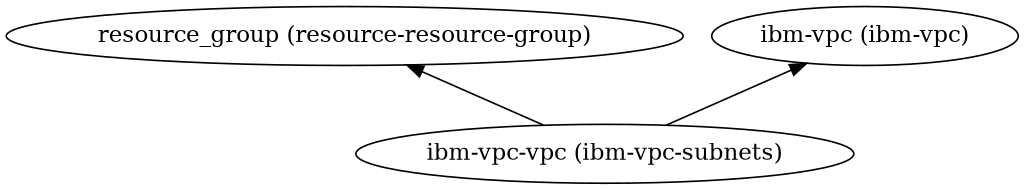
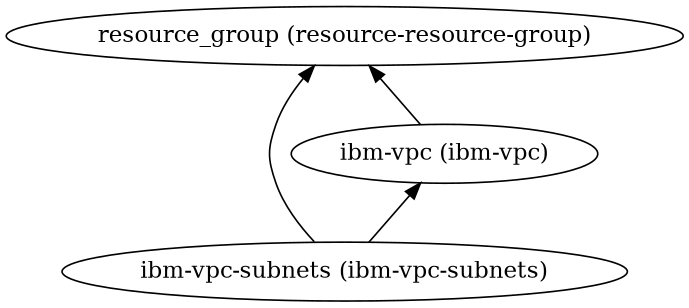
edge "ibm-vpc (ibm-vpc)" -> "resource_group (resource-resource-group)": added
node "ibm-vpc-vpc (ibm-vpc-subnets)": label "ibm-vpc-vpc (ibm-vpc-subnets)" -> "ibm-vpc-subnets (ibm-vpc-subnets)"
